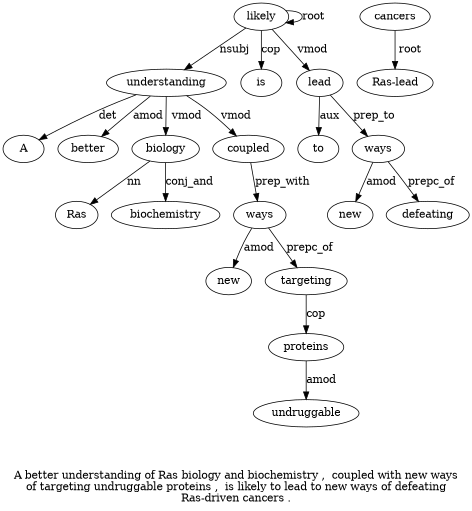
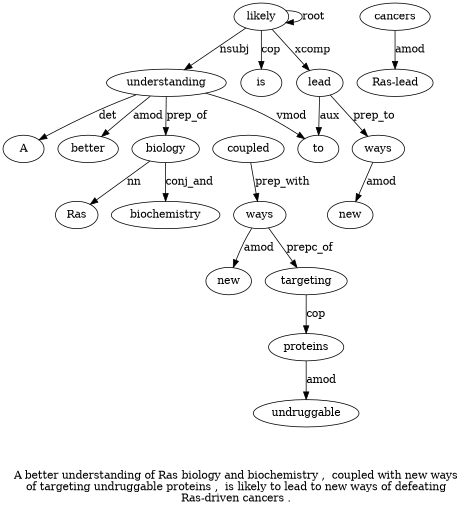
edge "likely" -> "lead": label "vmod" -> "xcomp"
edge "cancers" -> "Ras-lead": label "root" -> "amod"
edge "understanding" -> "coupled": now "understanding" -> "to"
edge "understanding" -> "biology": label "vmod" -> "prep_of"
node "defeating": removed
